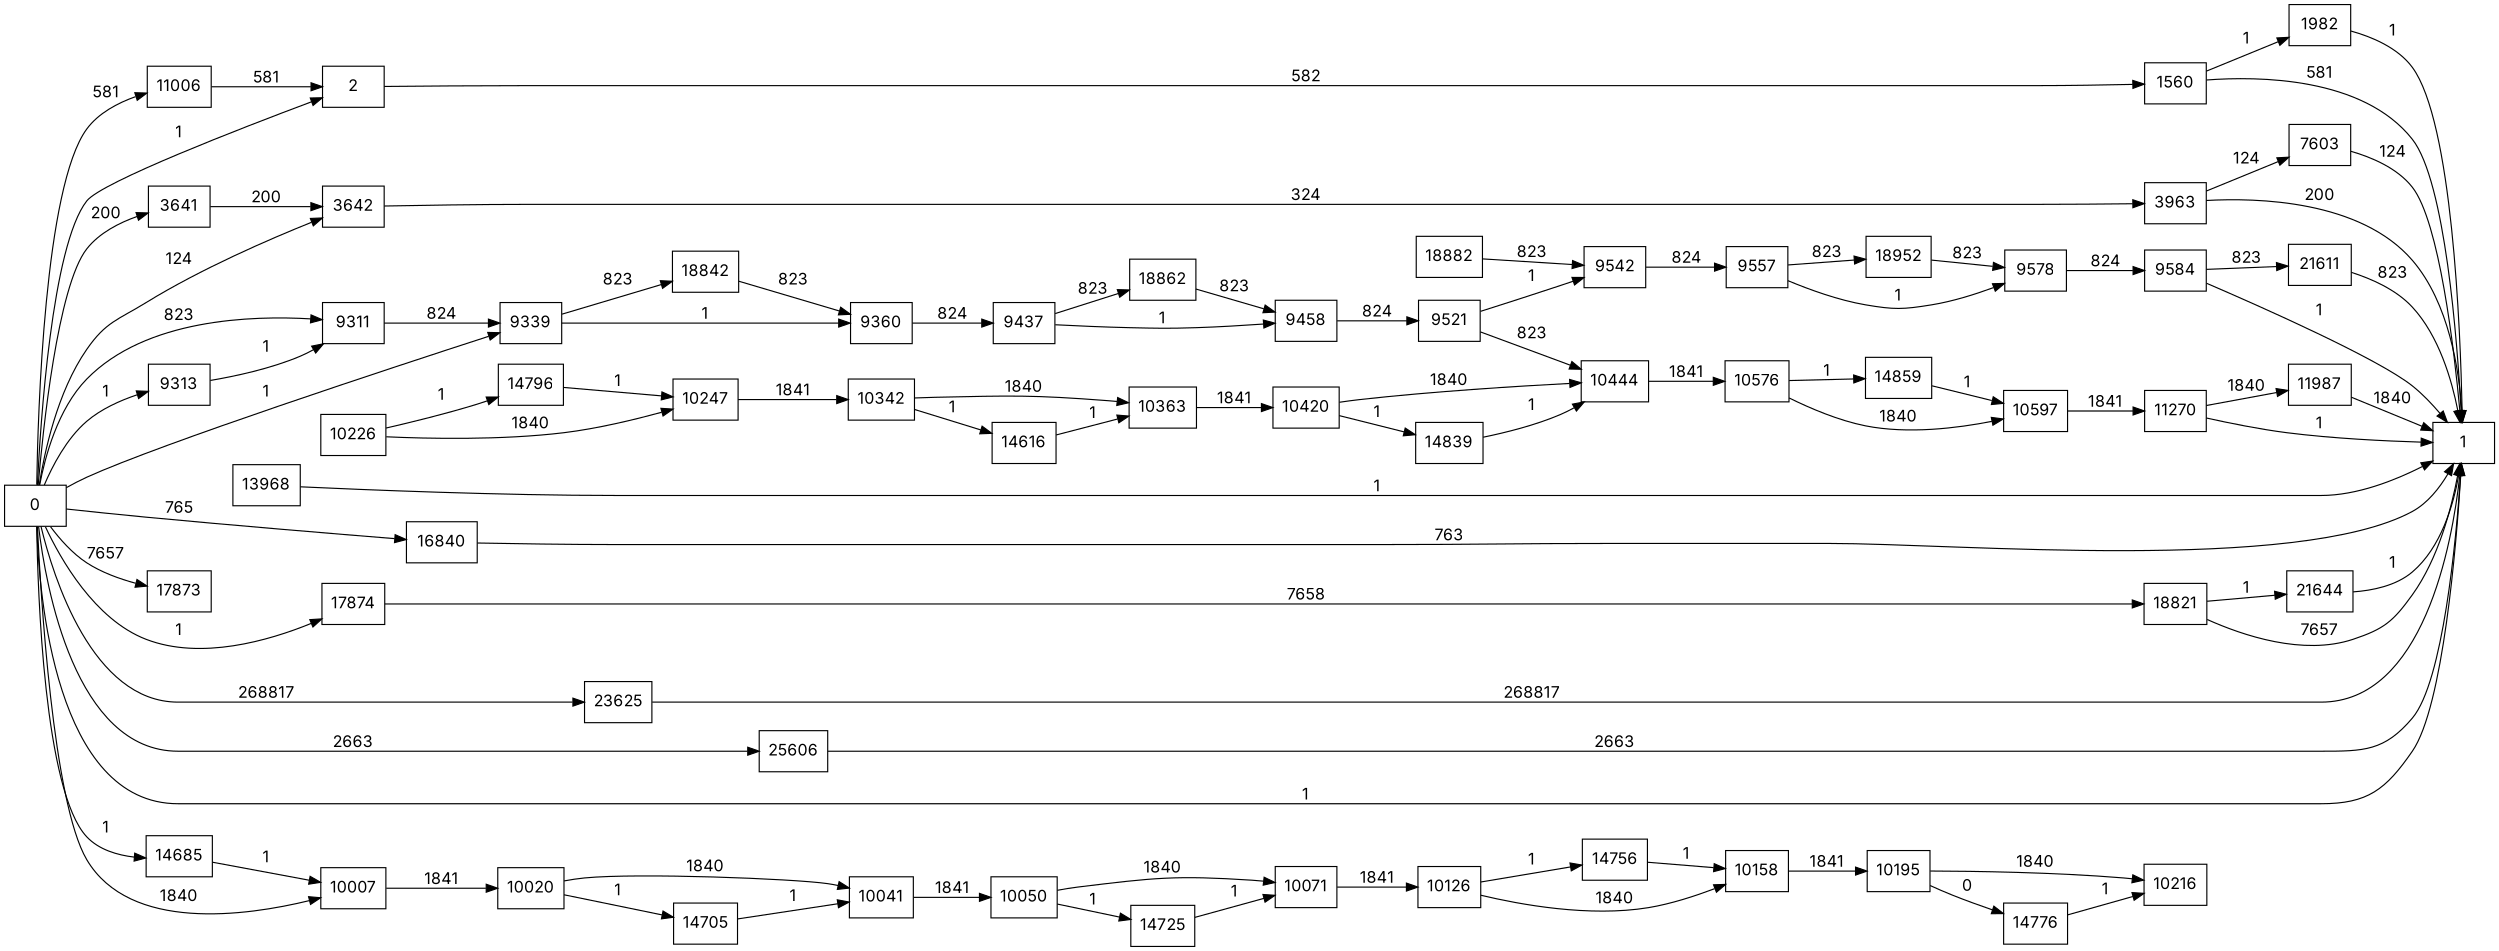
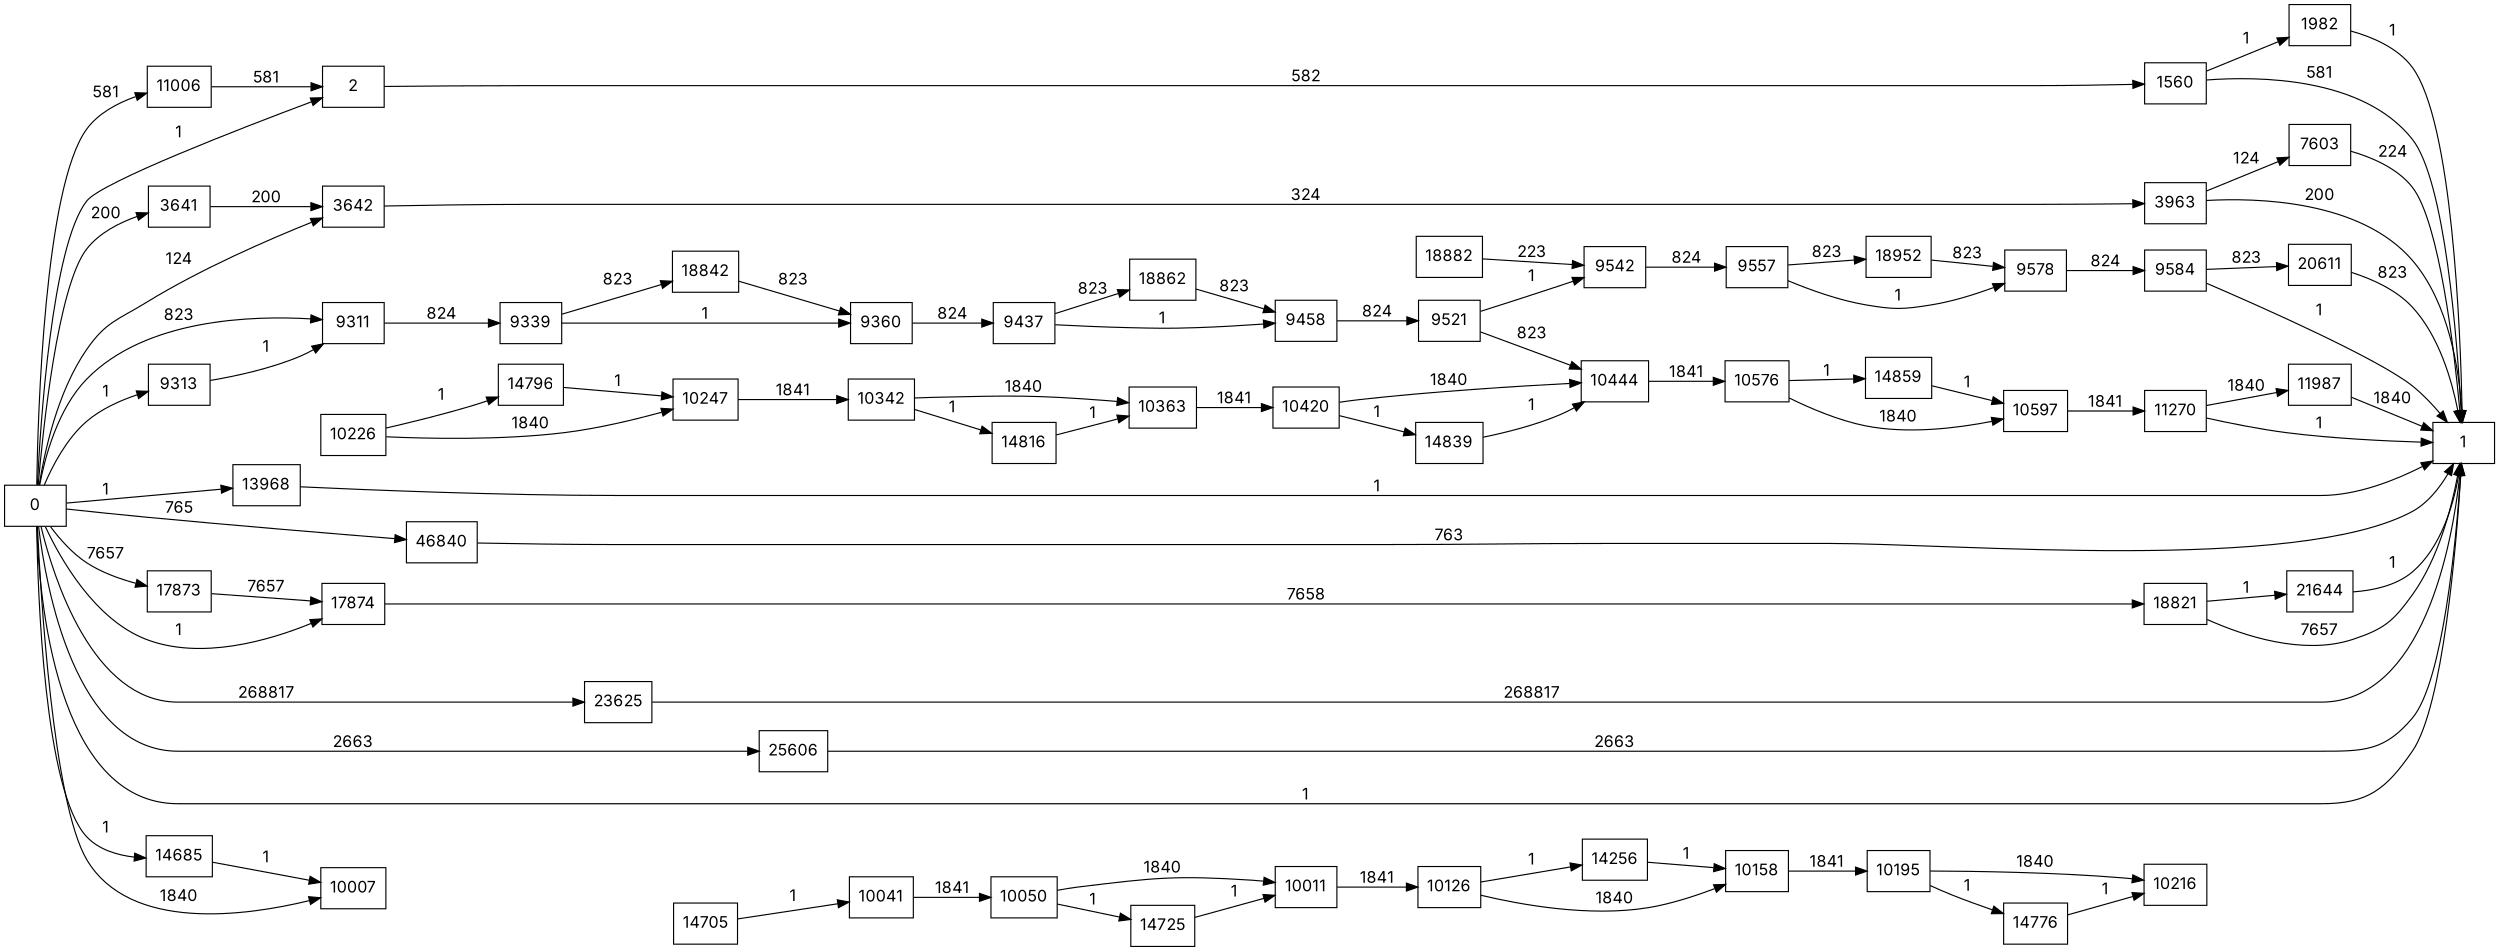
edge "7603" -> "1": label "124" -> "224"
edge "18882" -> "9542": label "823" -> "223"
node "21611": label "21611" -> "20611"
edge "0" -> "9339": now "0" -> "13968"
node "14616": label "14616" -> "14816"
node "16840": label "16840" -> "46840"
edge "17873" -> "17874": added, label "7657"
node "14756": label "14756" -> "14256"
node "10071": label "10071" -> "10011"
edge "10195" -> "14776": label "0" -> "1"
node "10020": removed
